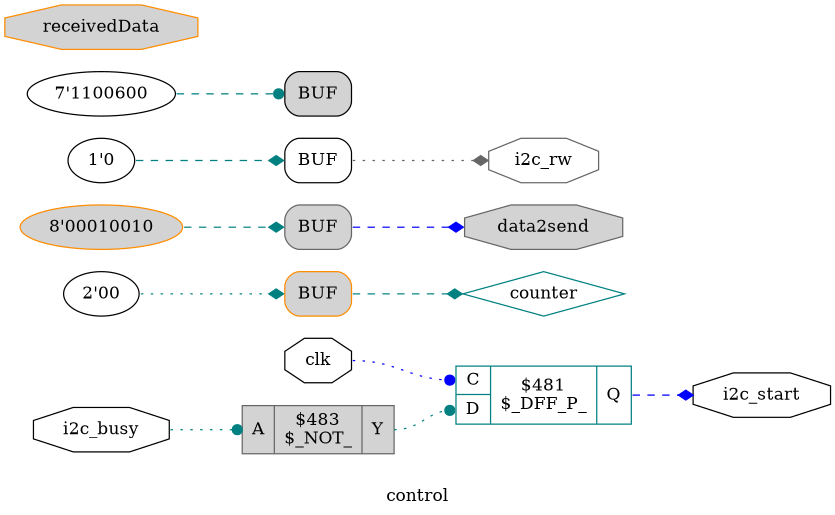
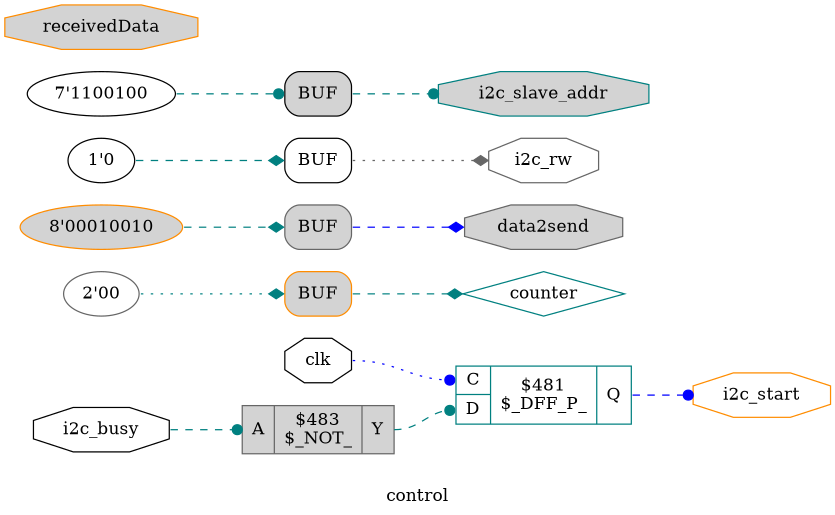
node "7'1100600": label "7'1100600" -> "7'1100100"
node "i2c_slave_addr": added
node "2'00": color black -> gray40
edge "C" -> "i2c_start": arrowhead diamond -> dot
node "i2c_start": color black -> darkorange
edge "A" -> "C": style dotted -> dashed
edge "i2c_busy" -> "A": style dotted -> dashed
